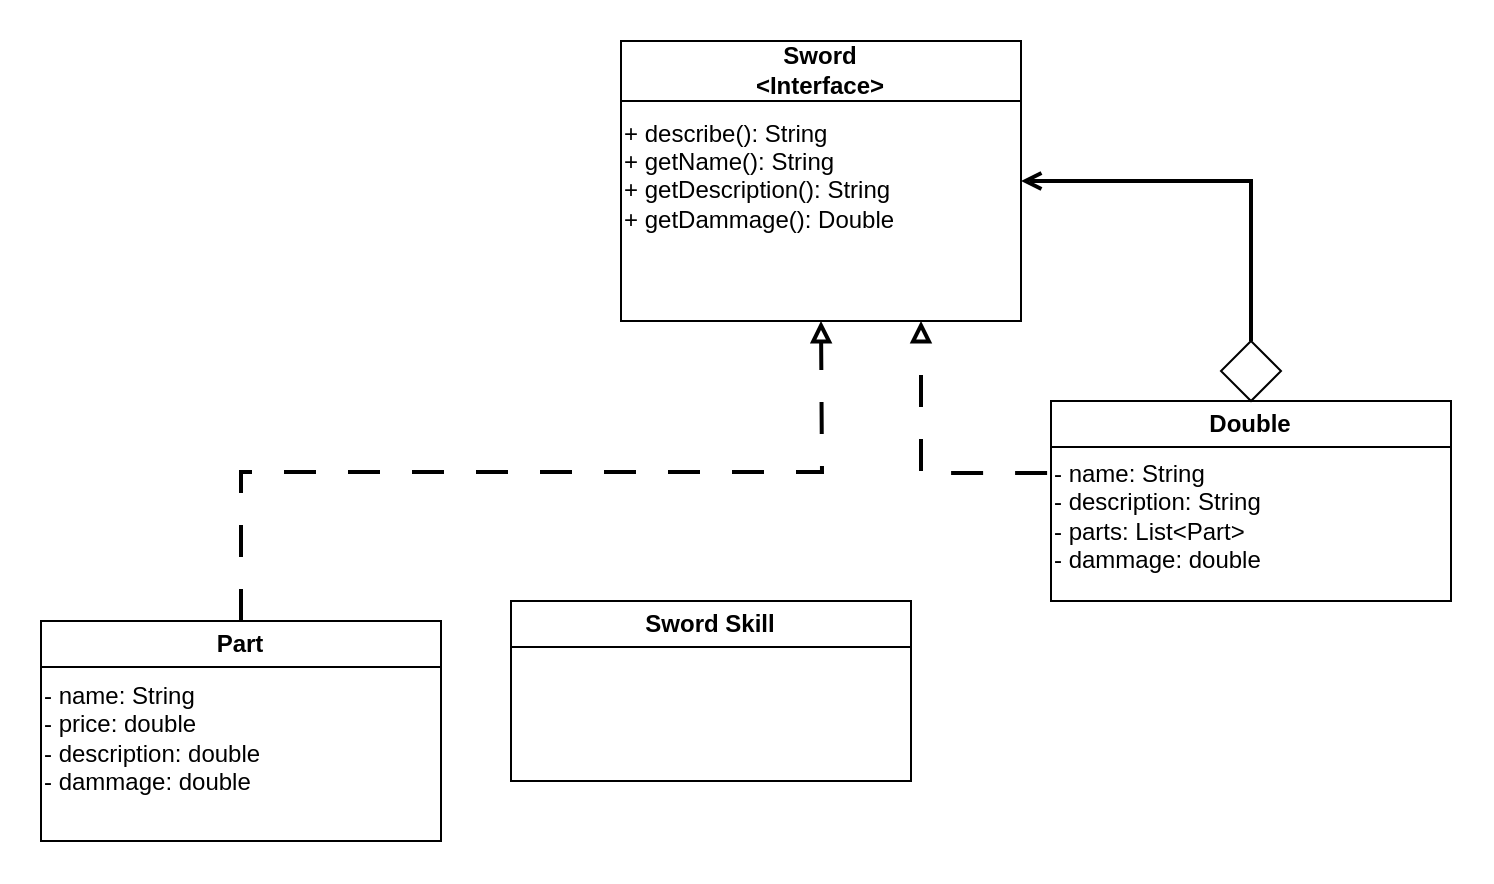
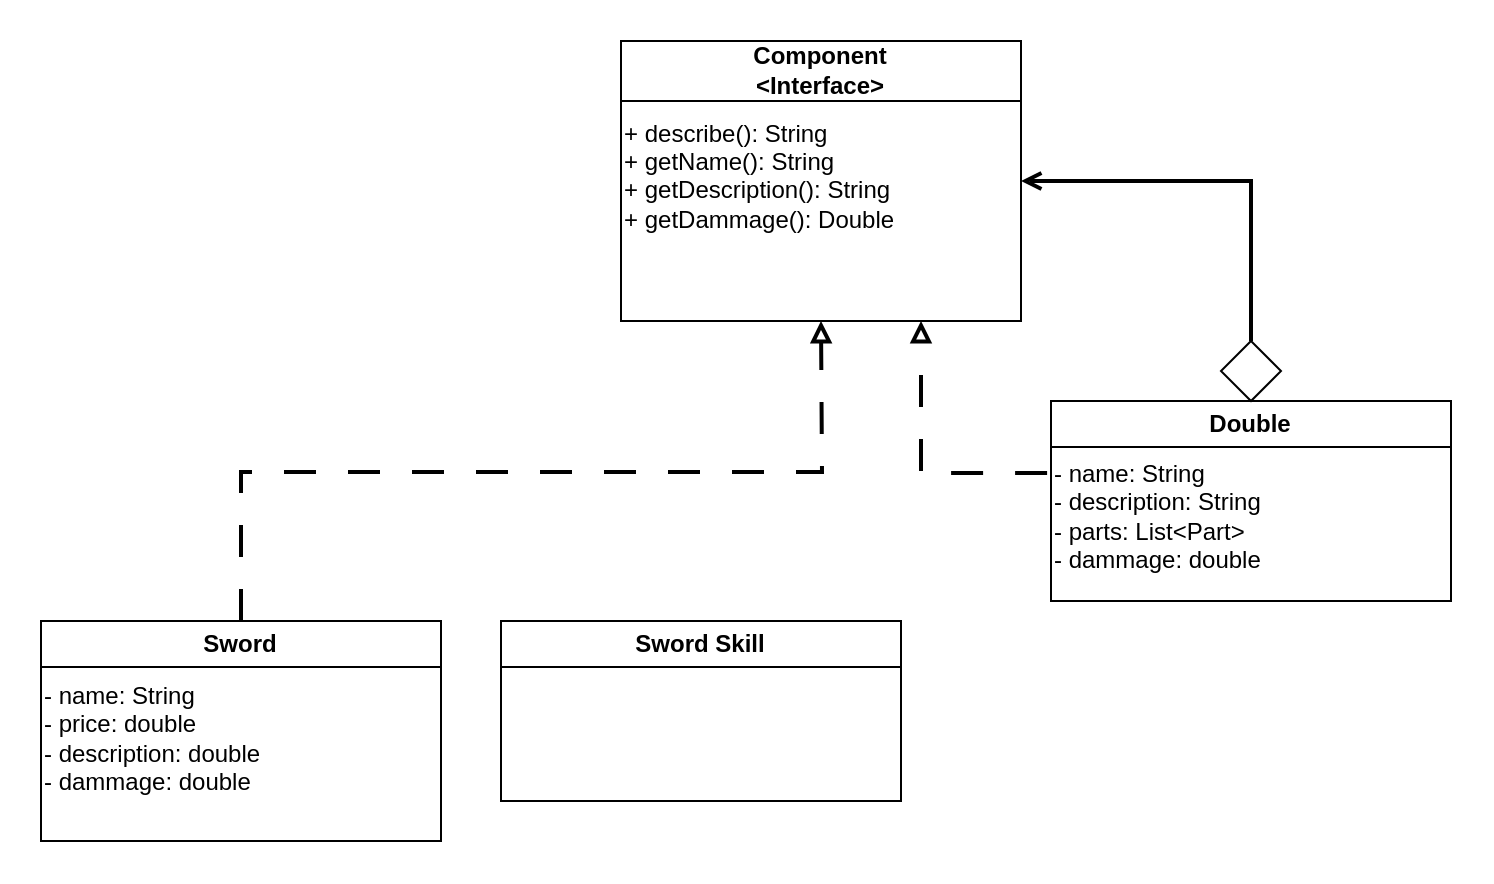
node "Sword <Interface>": label "Sword <Interface>" -> "Component <Interface>"
node "Part": label "Part" -> "Sword"
node "Sword Skill": moved (711, 691) -> (701, 711)
